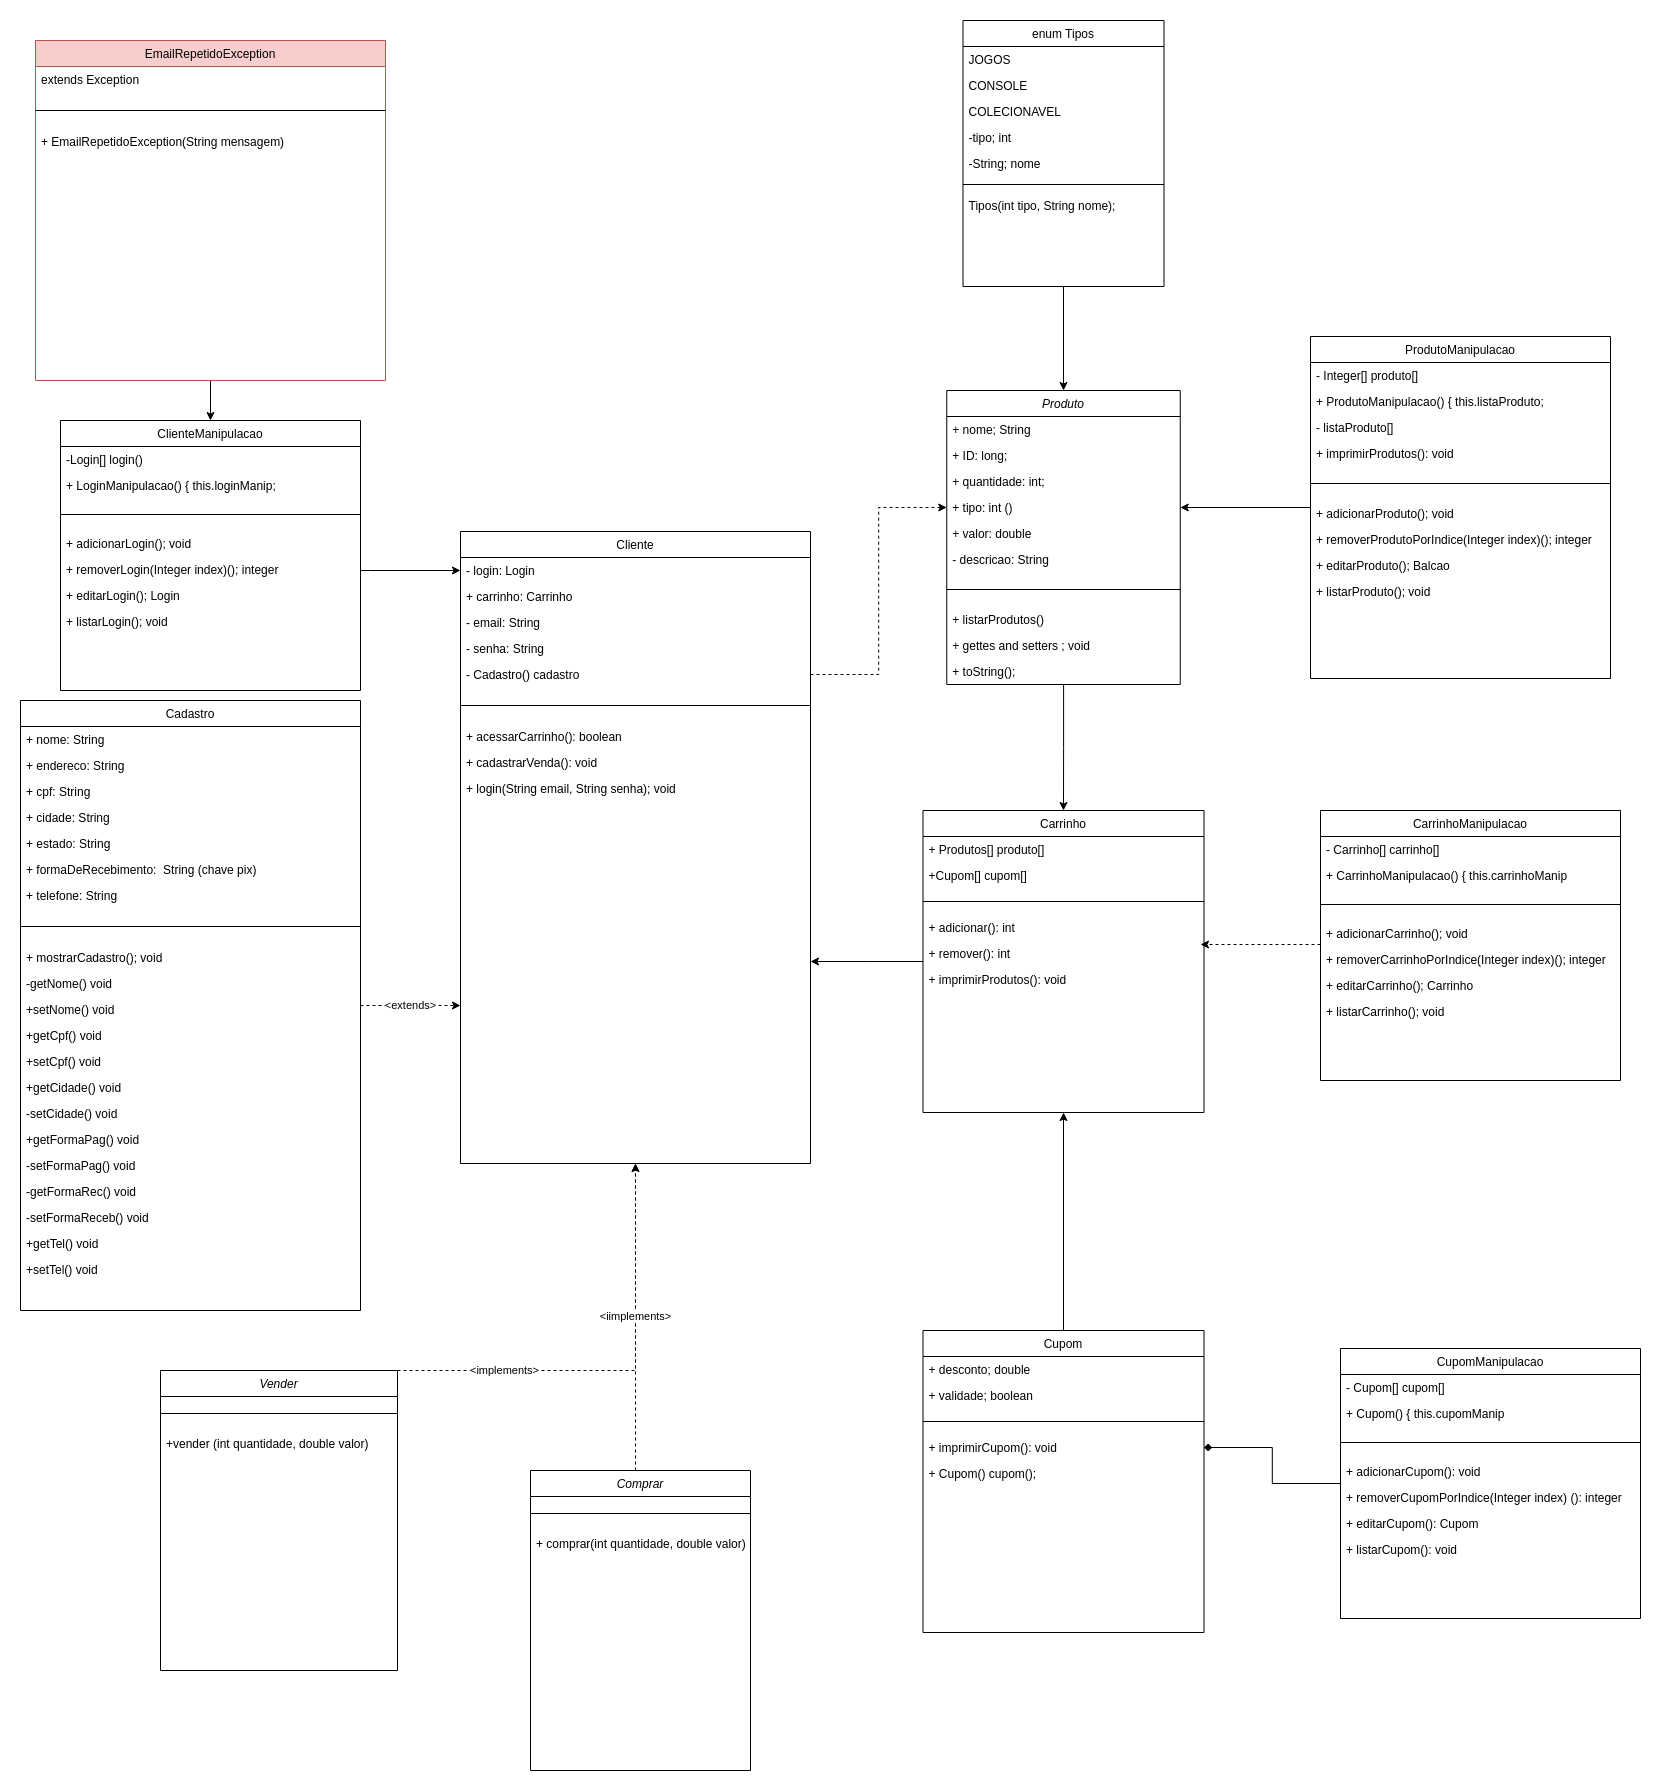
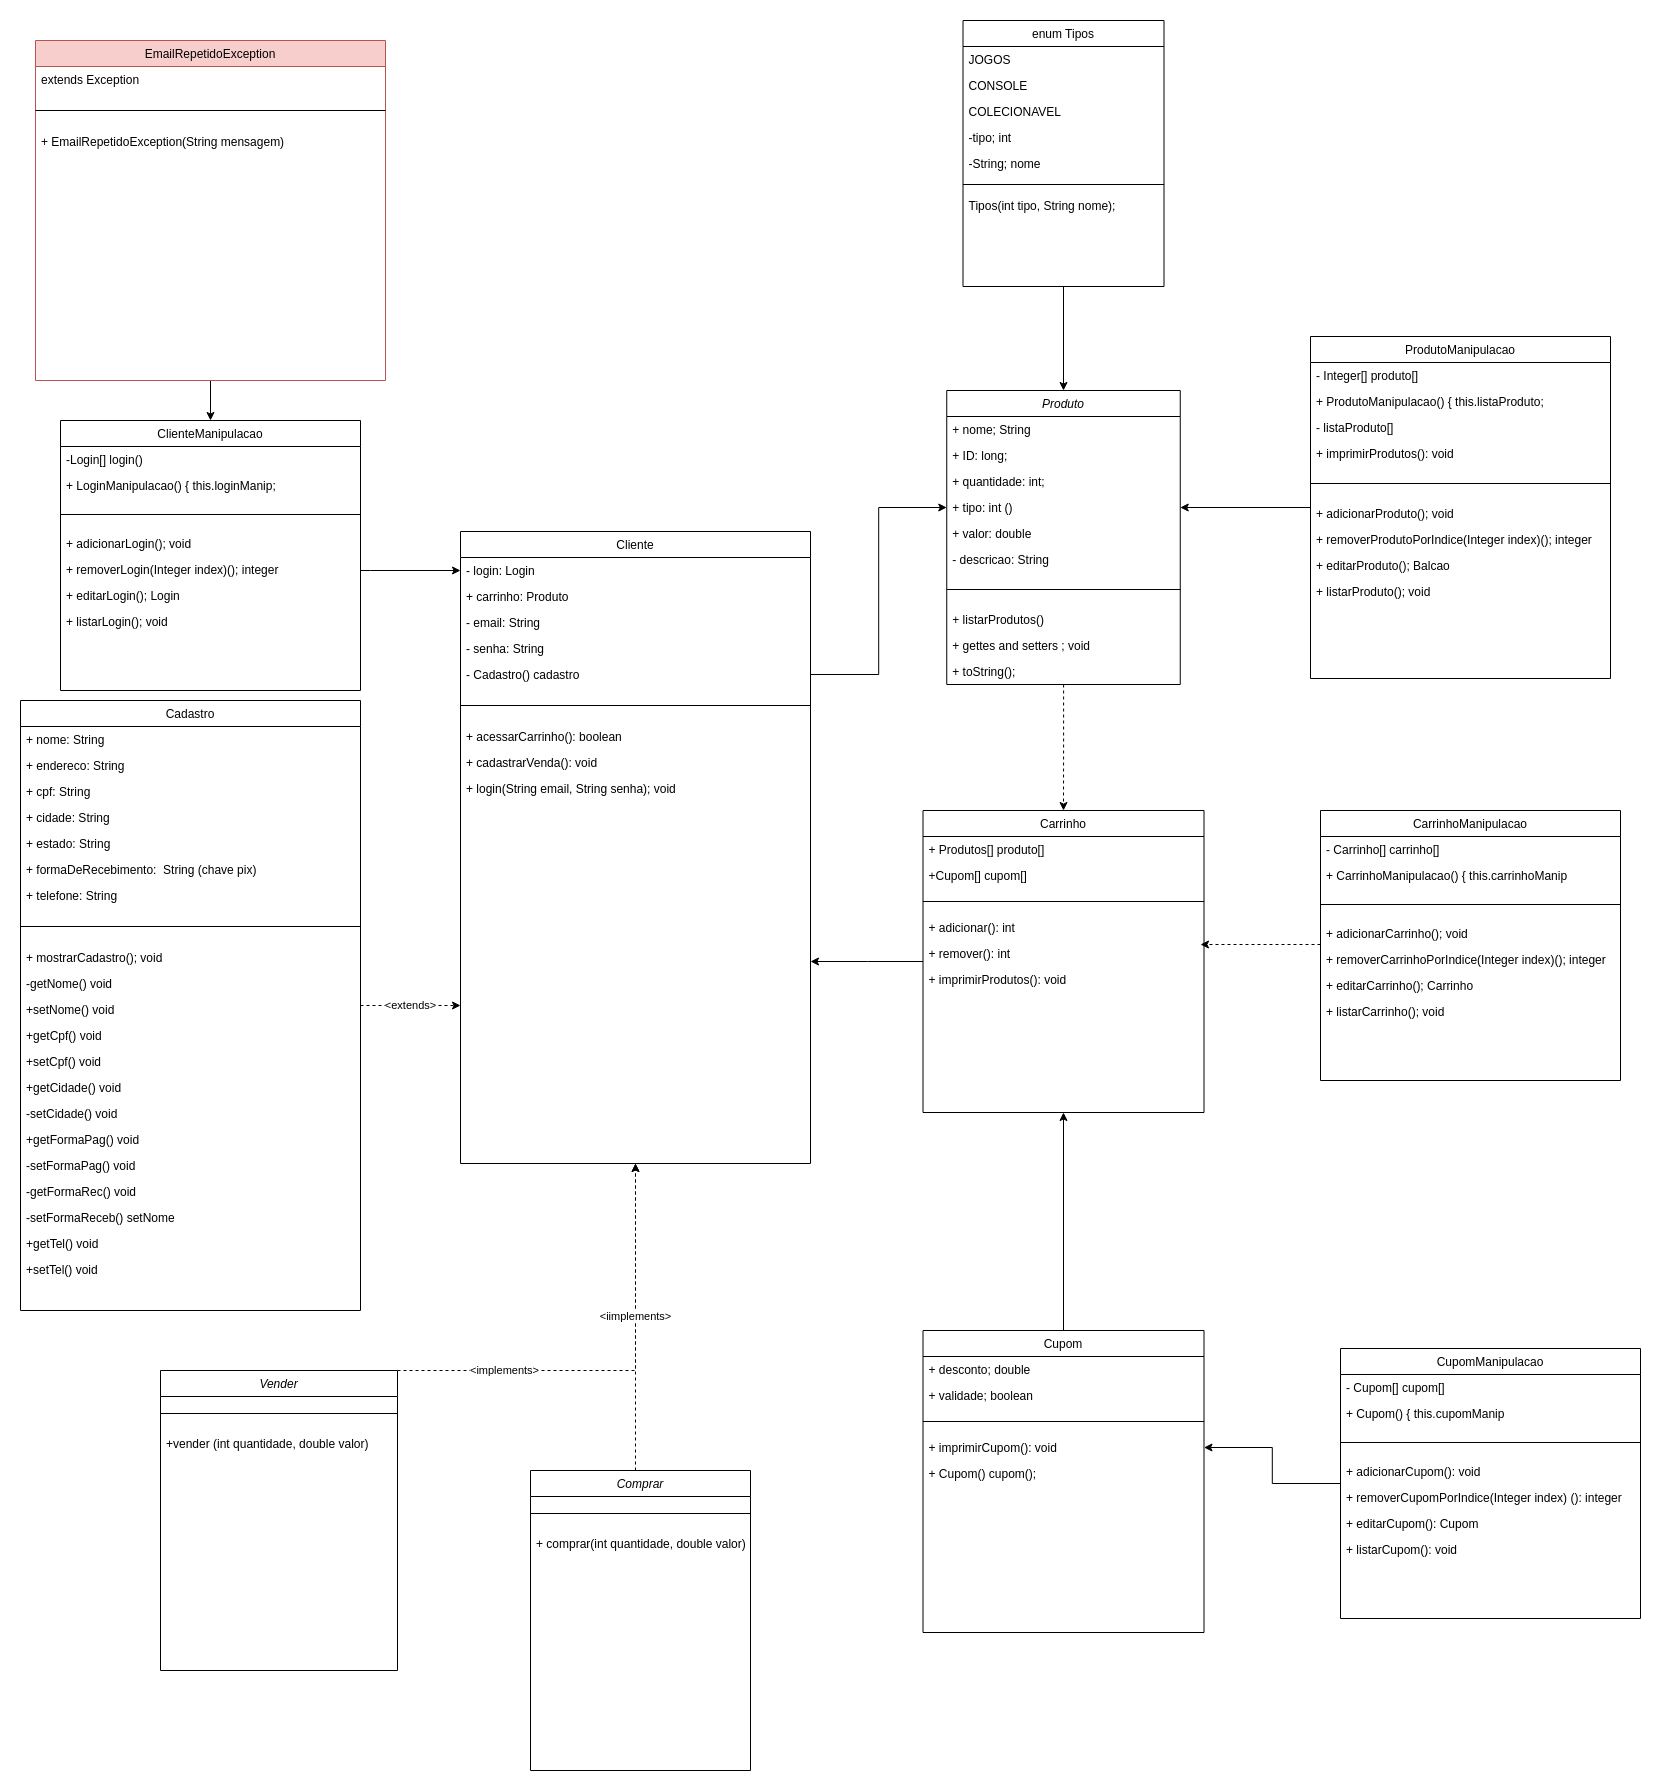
edge "- Cadastro() cadastro" -> "+ tipo: int ()": style dashed -> solid
node "+ carrinho: Carrinho": label "+ carrinho: Carrinho" -> "+ carrinho: Produto"
edge "Produto" -> "Carrinho": style solid -> dashed
node "-setFormaReceb() void": label "-setFormaReceb() void" -> "-setFormaReceb() setNome"
edge "CupomManipulacao" -> "+ imprimirCupom(): void": arrowhead diamond -> classic
